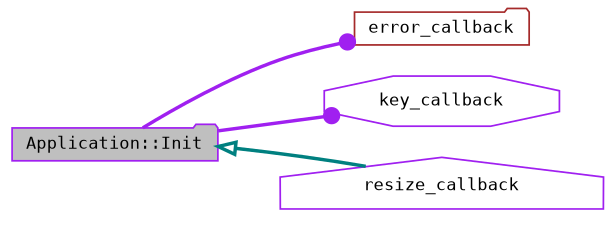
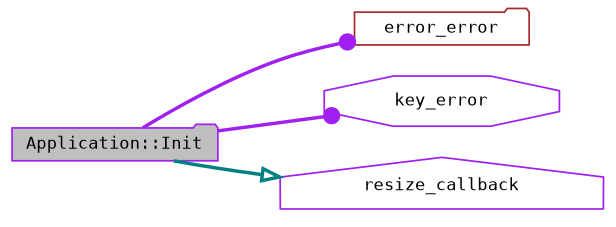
node "error_callback": label "error_callback" -> "error_error"
node "key_callback": label "key_callback" -> "key_error"
edge "resize_callback" -> "Application::Init": reversed
